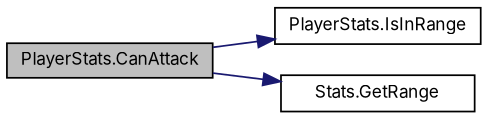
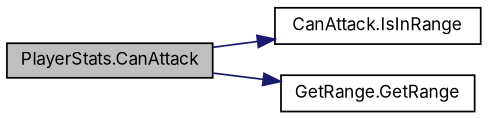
node "PlayerStats.IsInRange": label "PlayerStats.IsInRange" -> "CanAttack.IsInRange"
node "Stats.GetRange": label "Stats.GetRange" -> "GetRange.GetRange"
